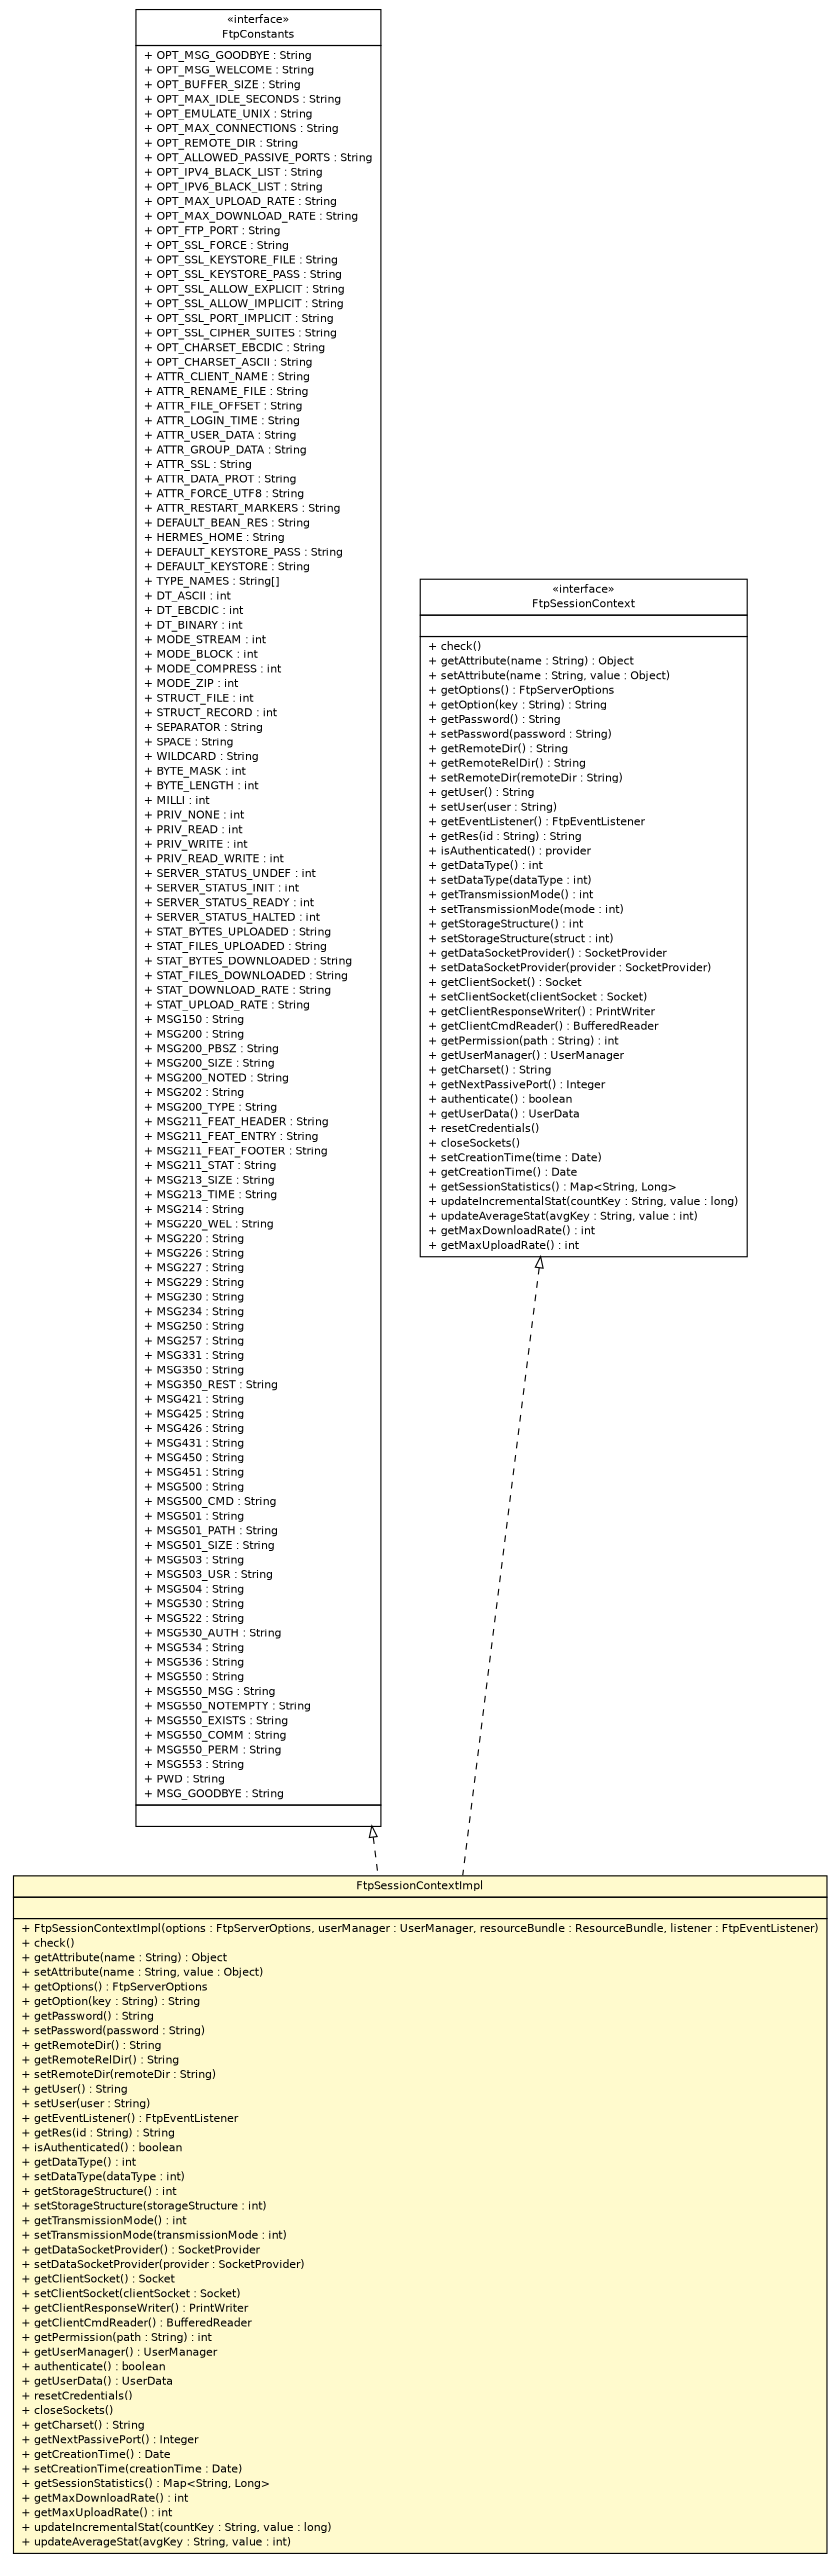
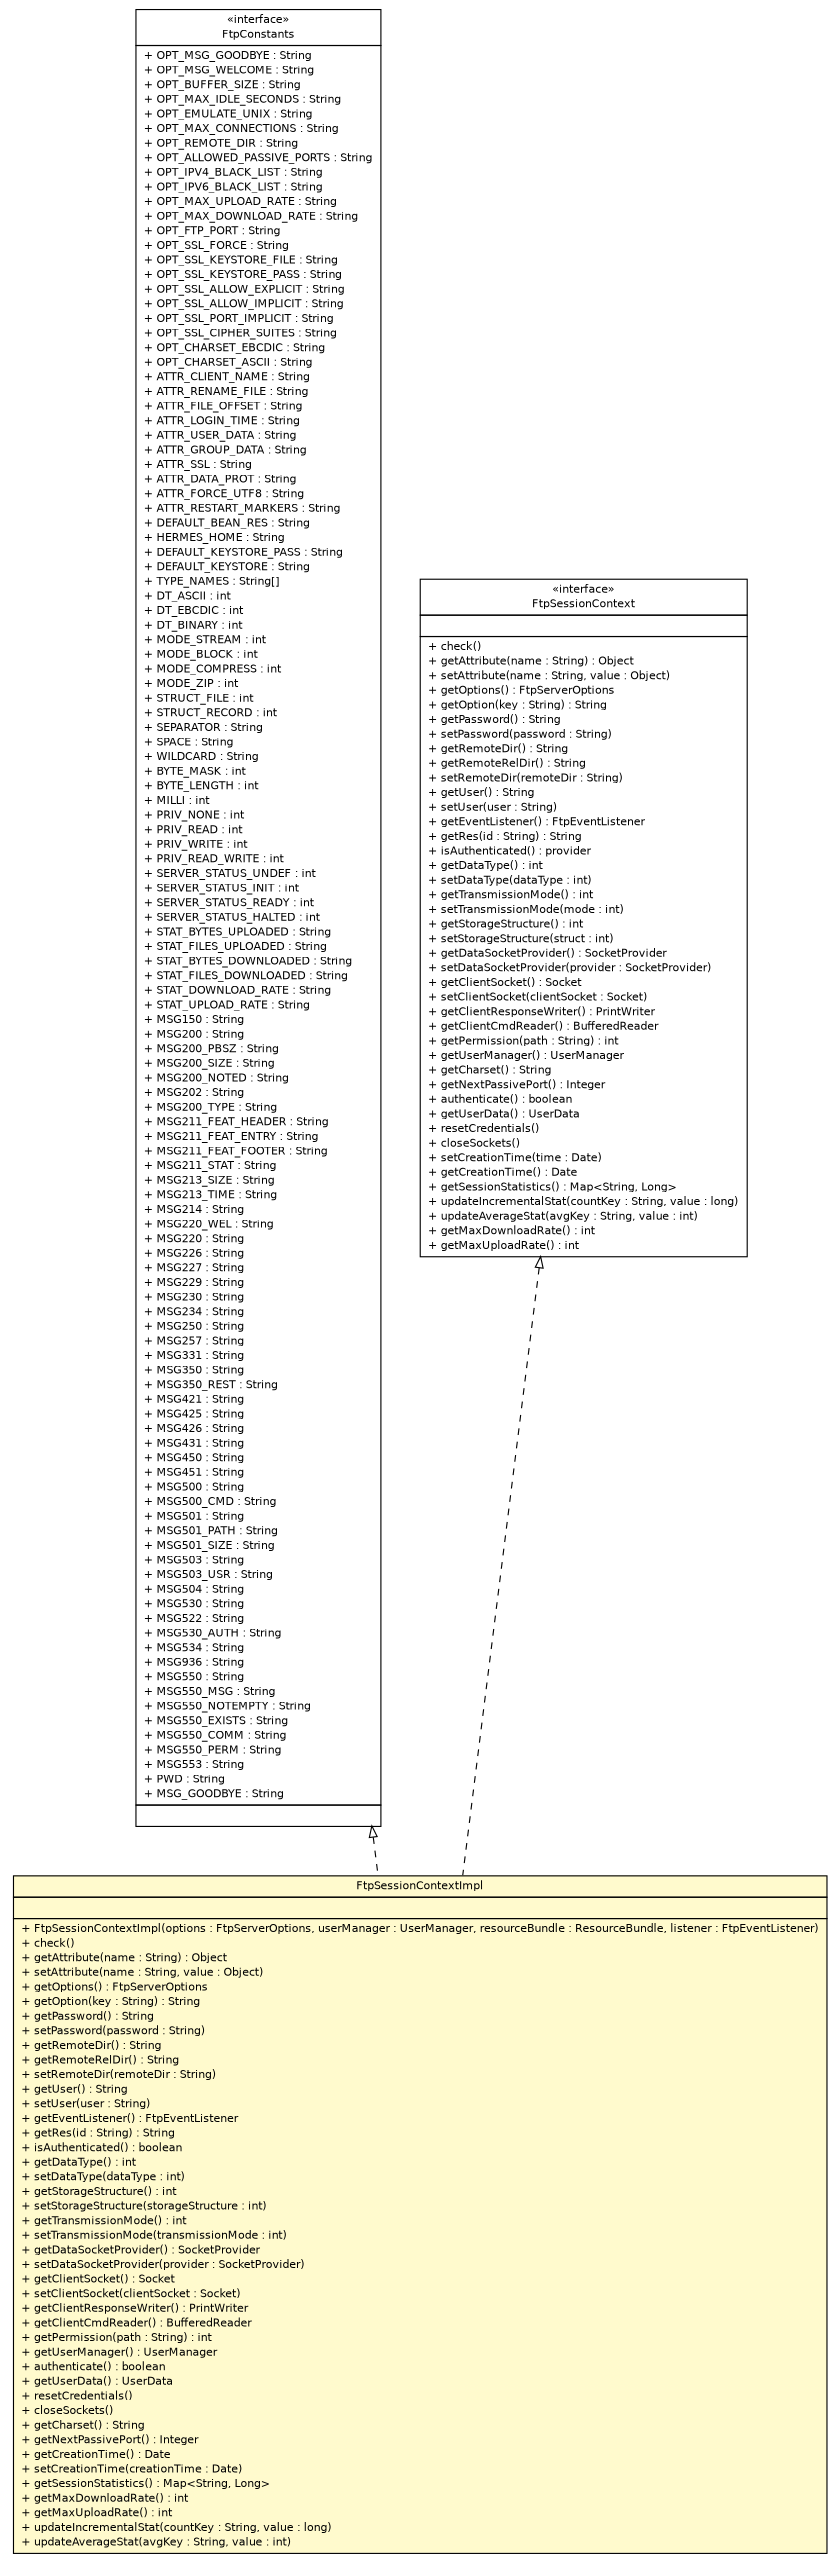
node "FtpConstants": text "+ MSG536 : String" -> "+ MSG936 : String"
